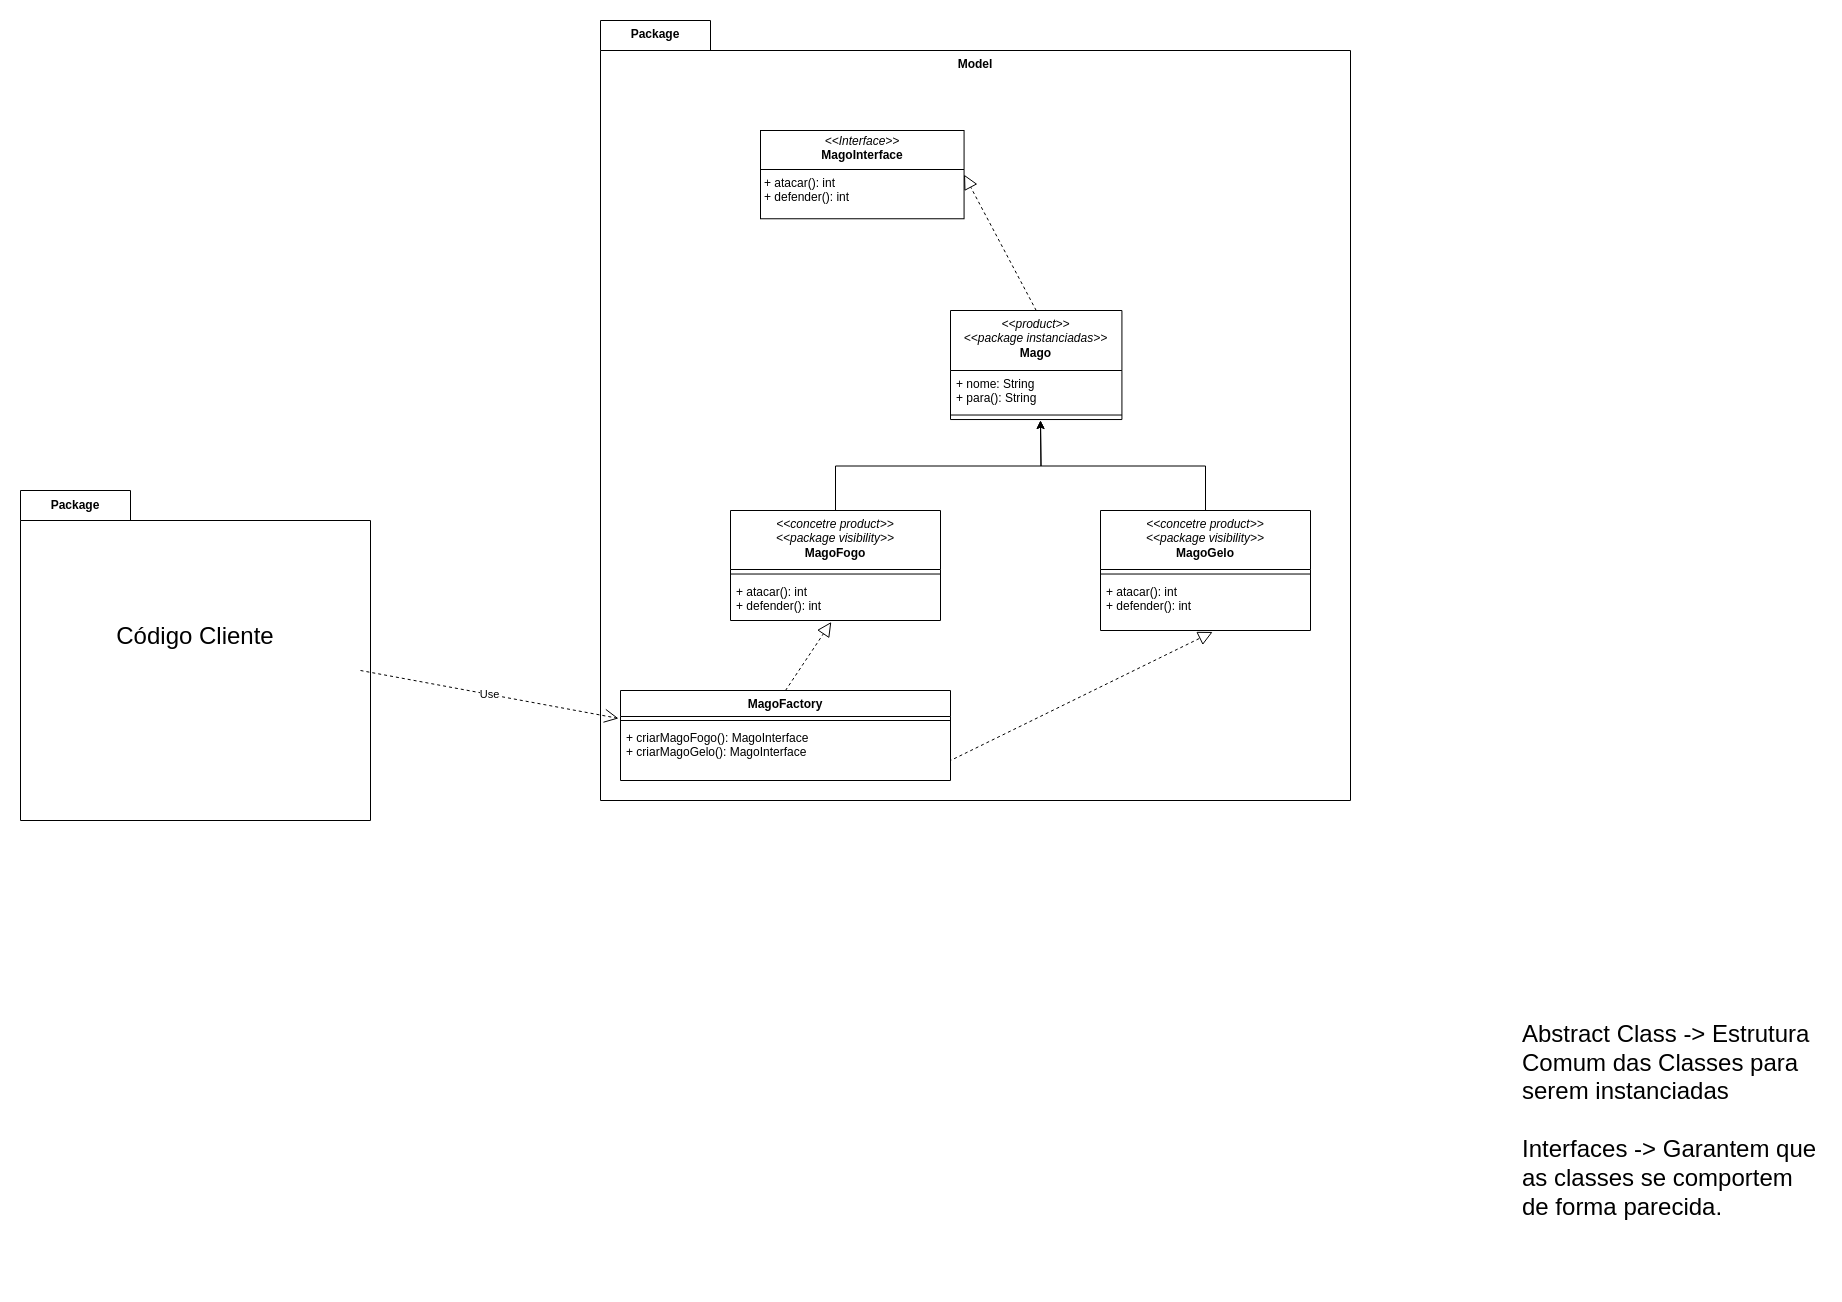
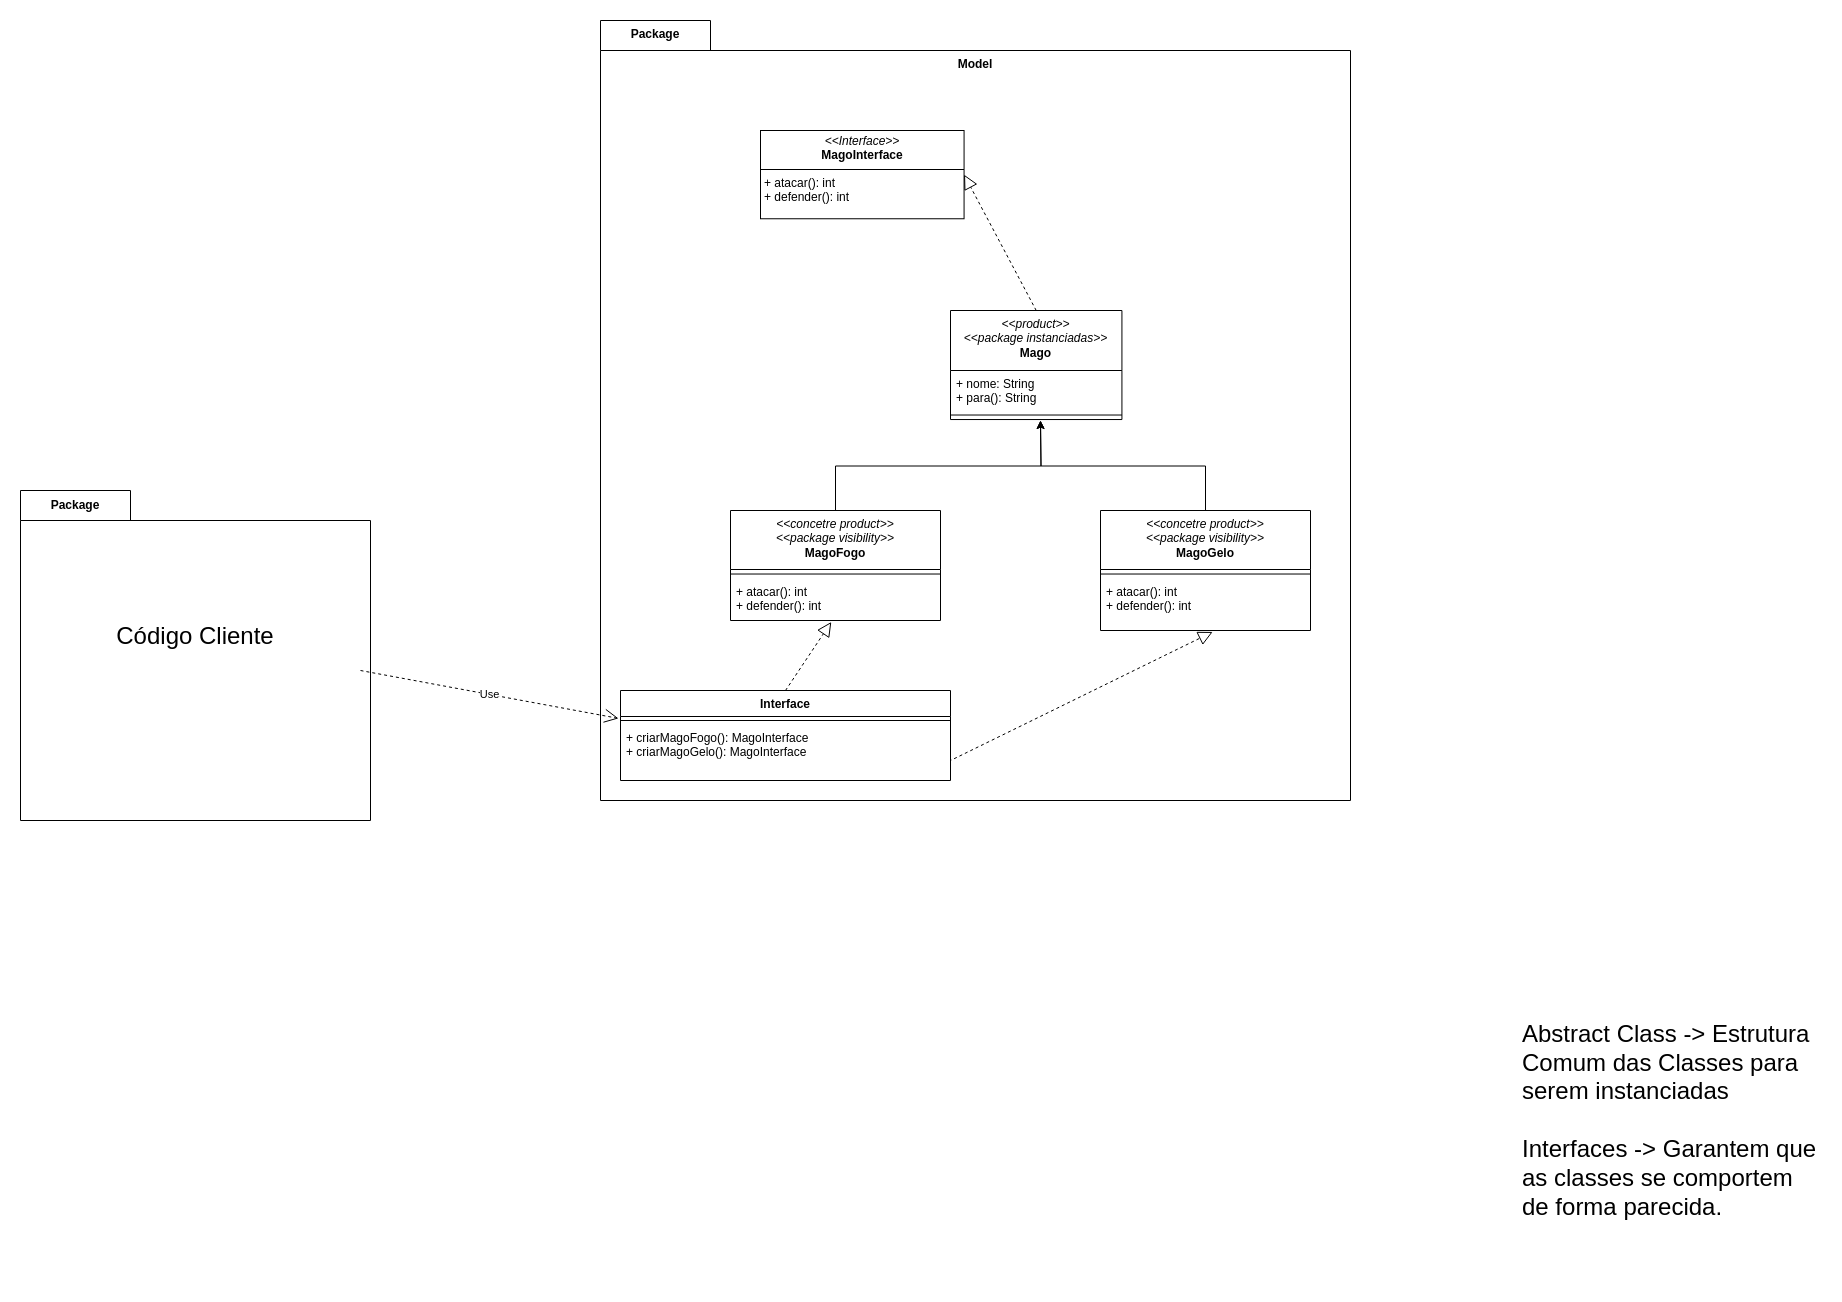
node "MagoFactory": label "MagoFactory" -> "Interface"
